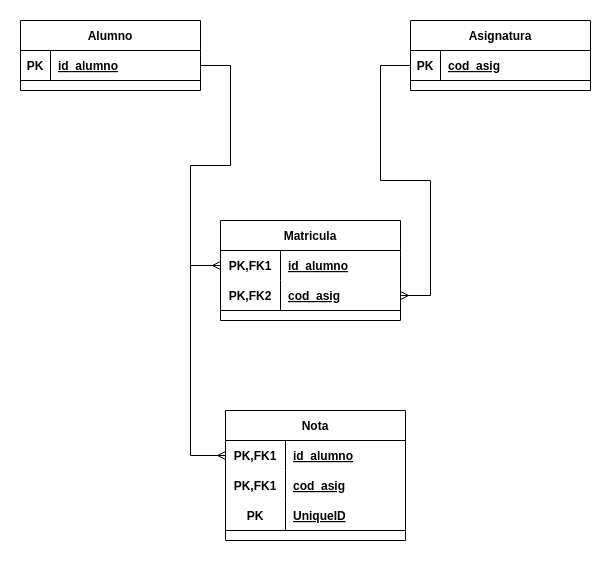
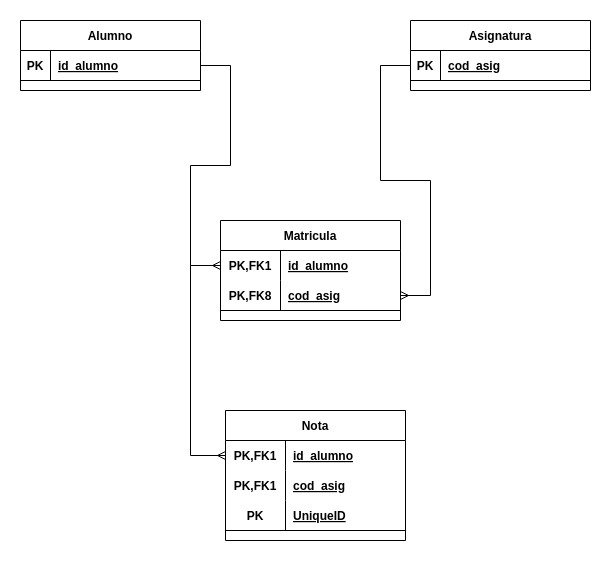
node "PK,FK2": label "PK,FK2" -> "PK,FK8"
